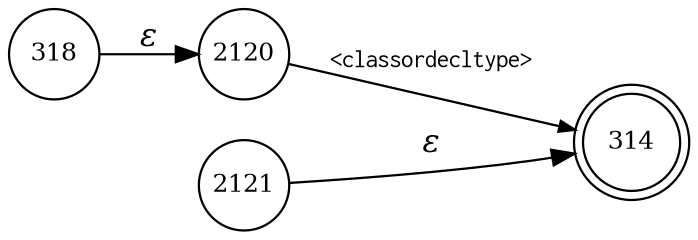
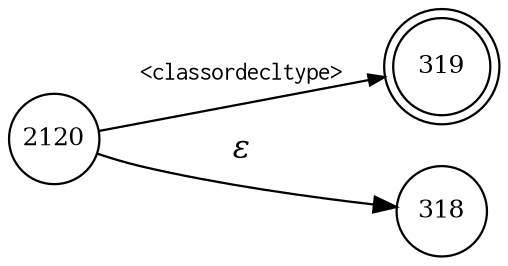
edge "318" -> "2120": reversed
node "314": label "314" -> "319"
node "2121": removed
